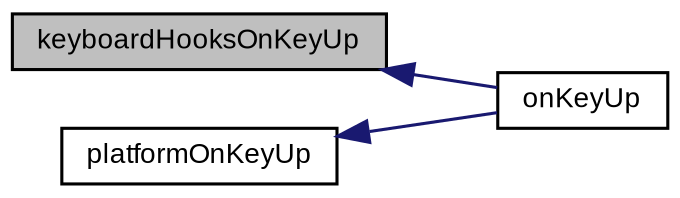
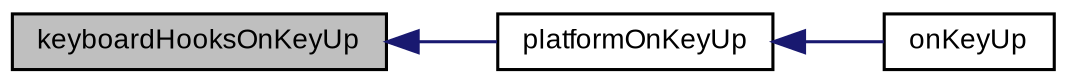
edge "onKeyUp" -> "keyboardHooksOnKeyUp": now "platformOnKeyUp" -> "keyboardHooksOnKeyUp"
